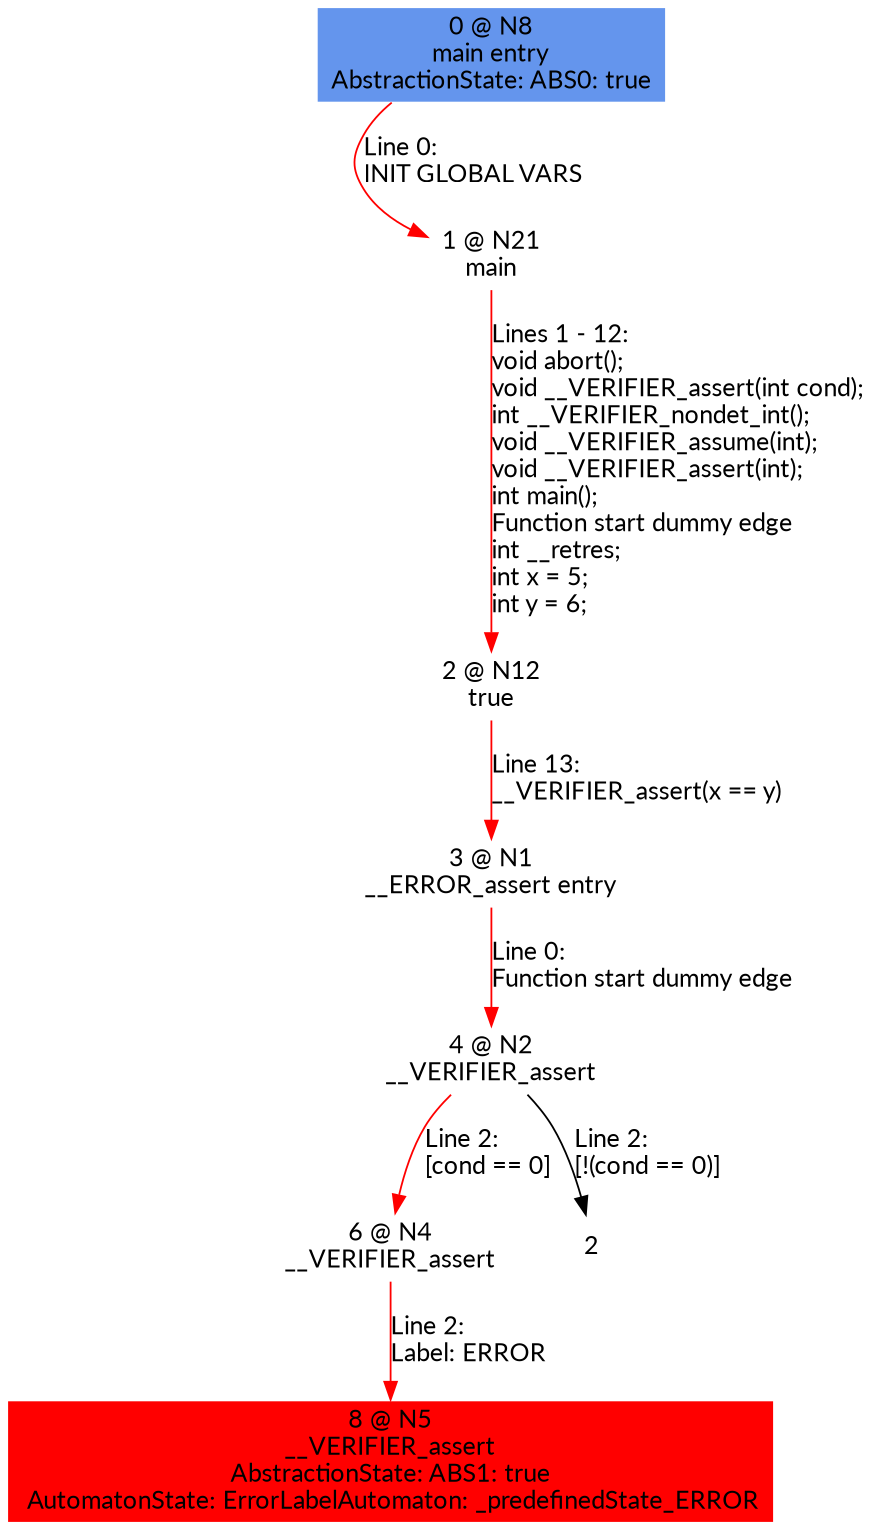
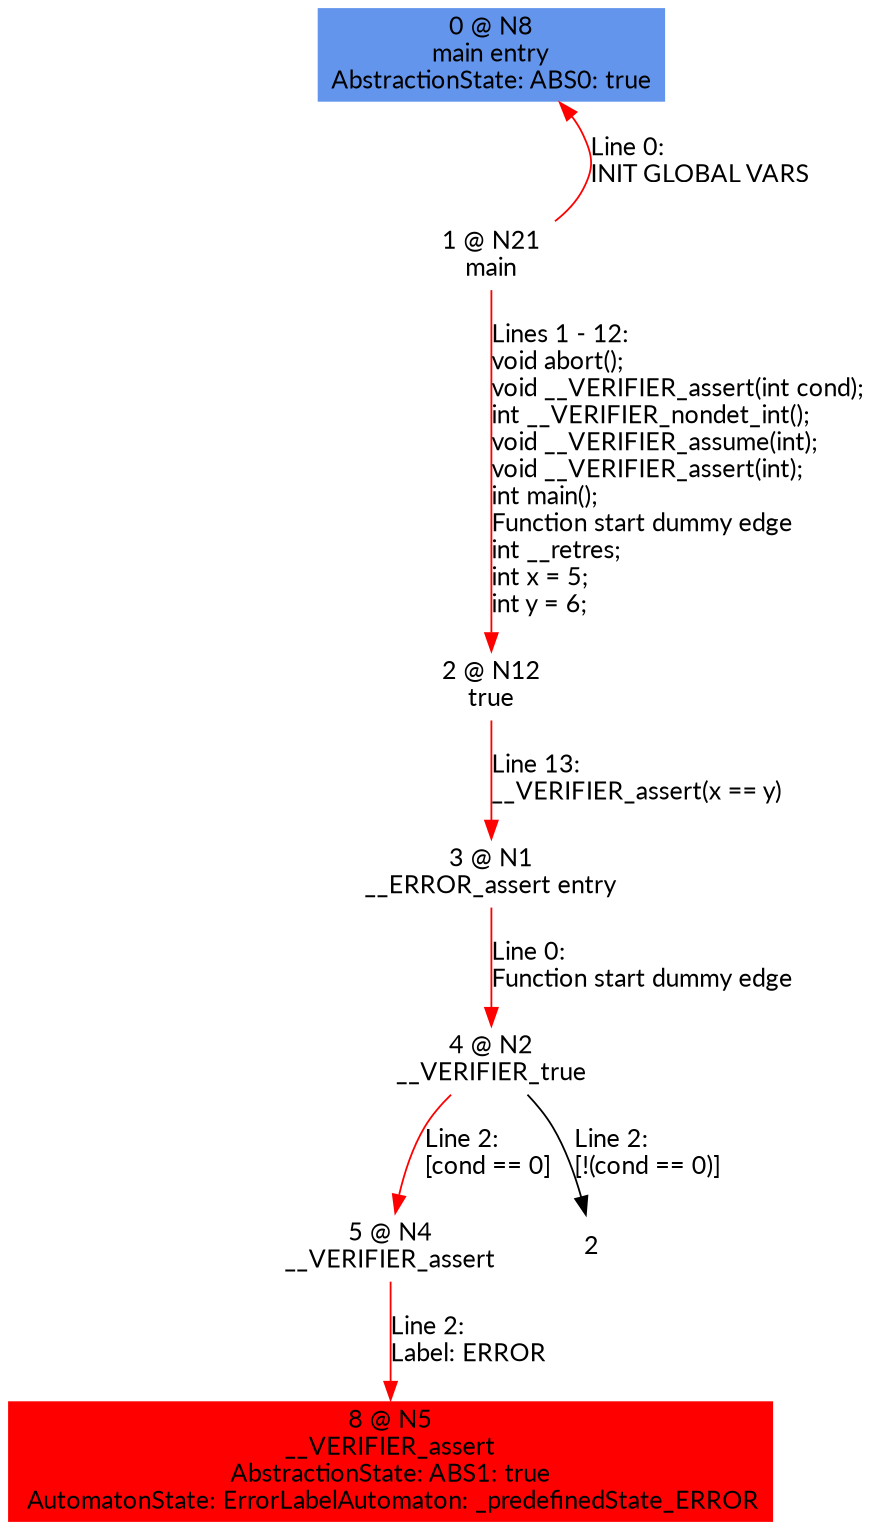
edge "0 @ N8 main entry AbstractionState: ABS0: true" -> "1 @ N21 main": reversed
node "4 @ N2 __VERIFIER_assert": label "4 @ N2 __VERIFIER_assert" -> "4 @ N2 __VERIFIER_true"
node "6 @ N4 __VERIFIER_assert": label "6 @ N4 __VERIFIER_assert" -> "5 @ N4 __VERIFIER_assert"
